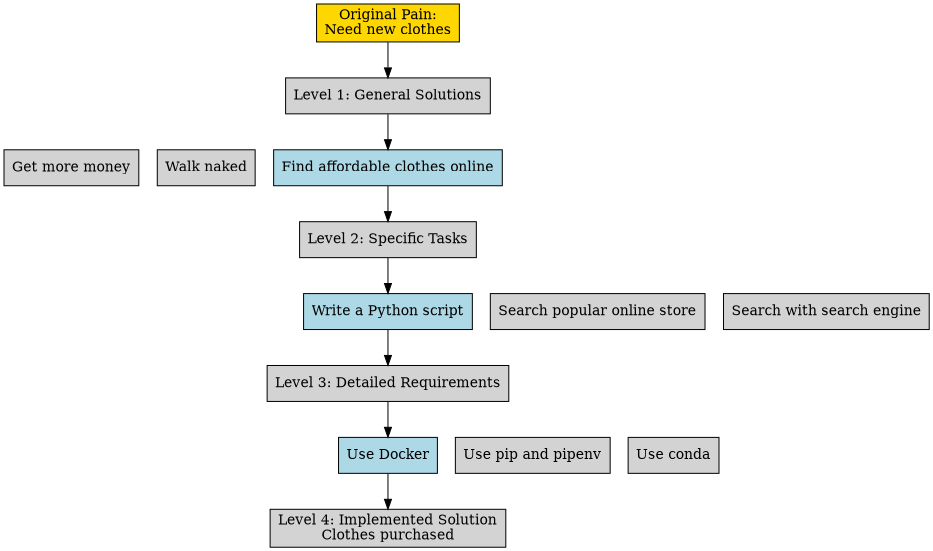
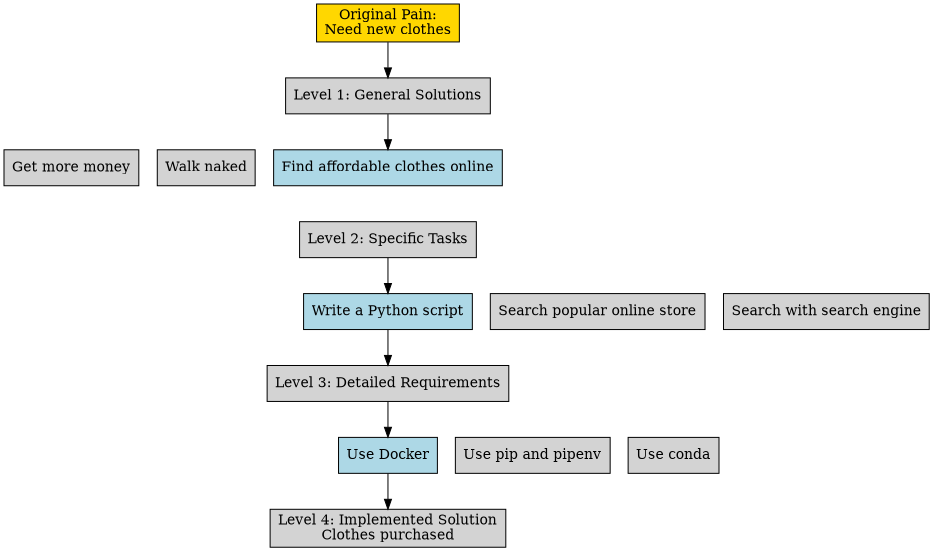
edge "Find affordable clothes online" -> "Level 2: Specific Tasks": removed
